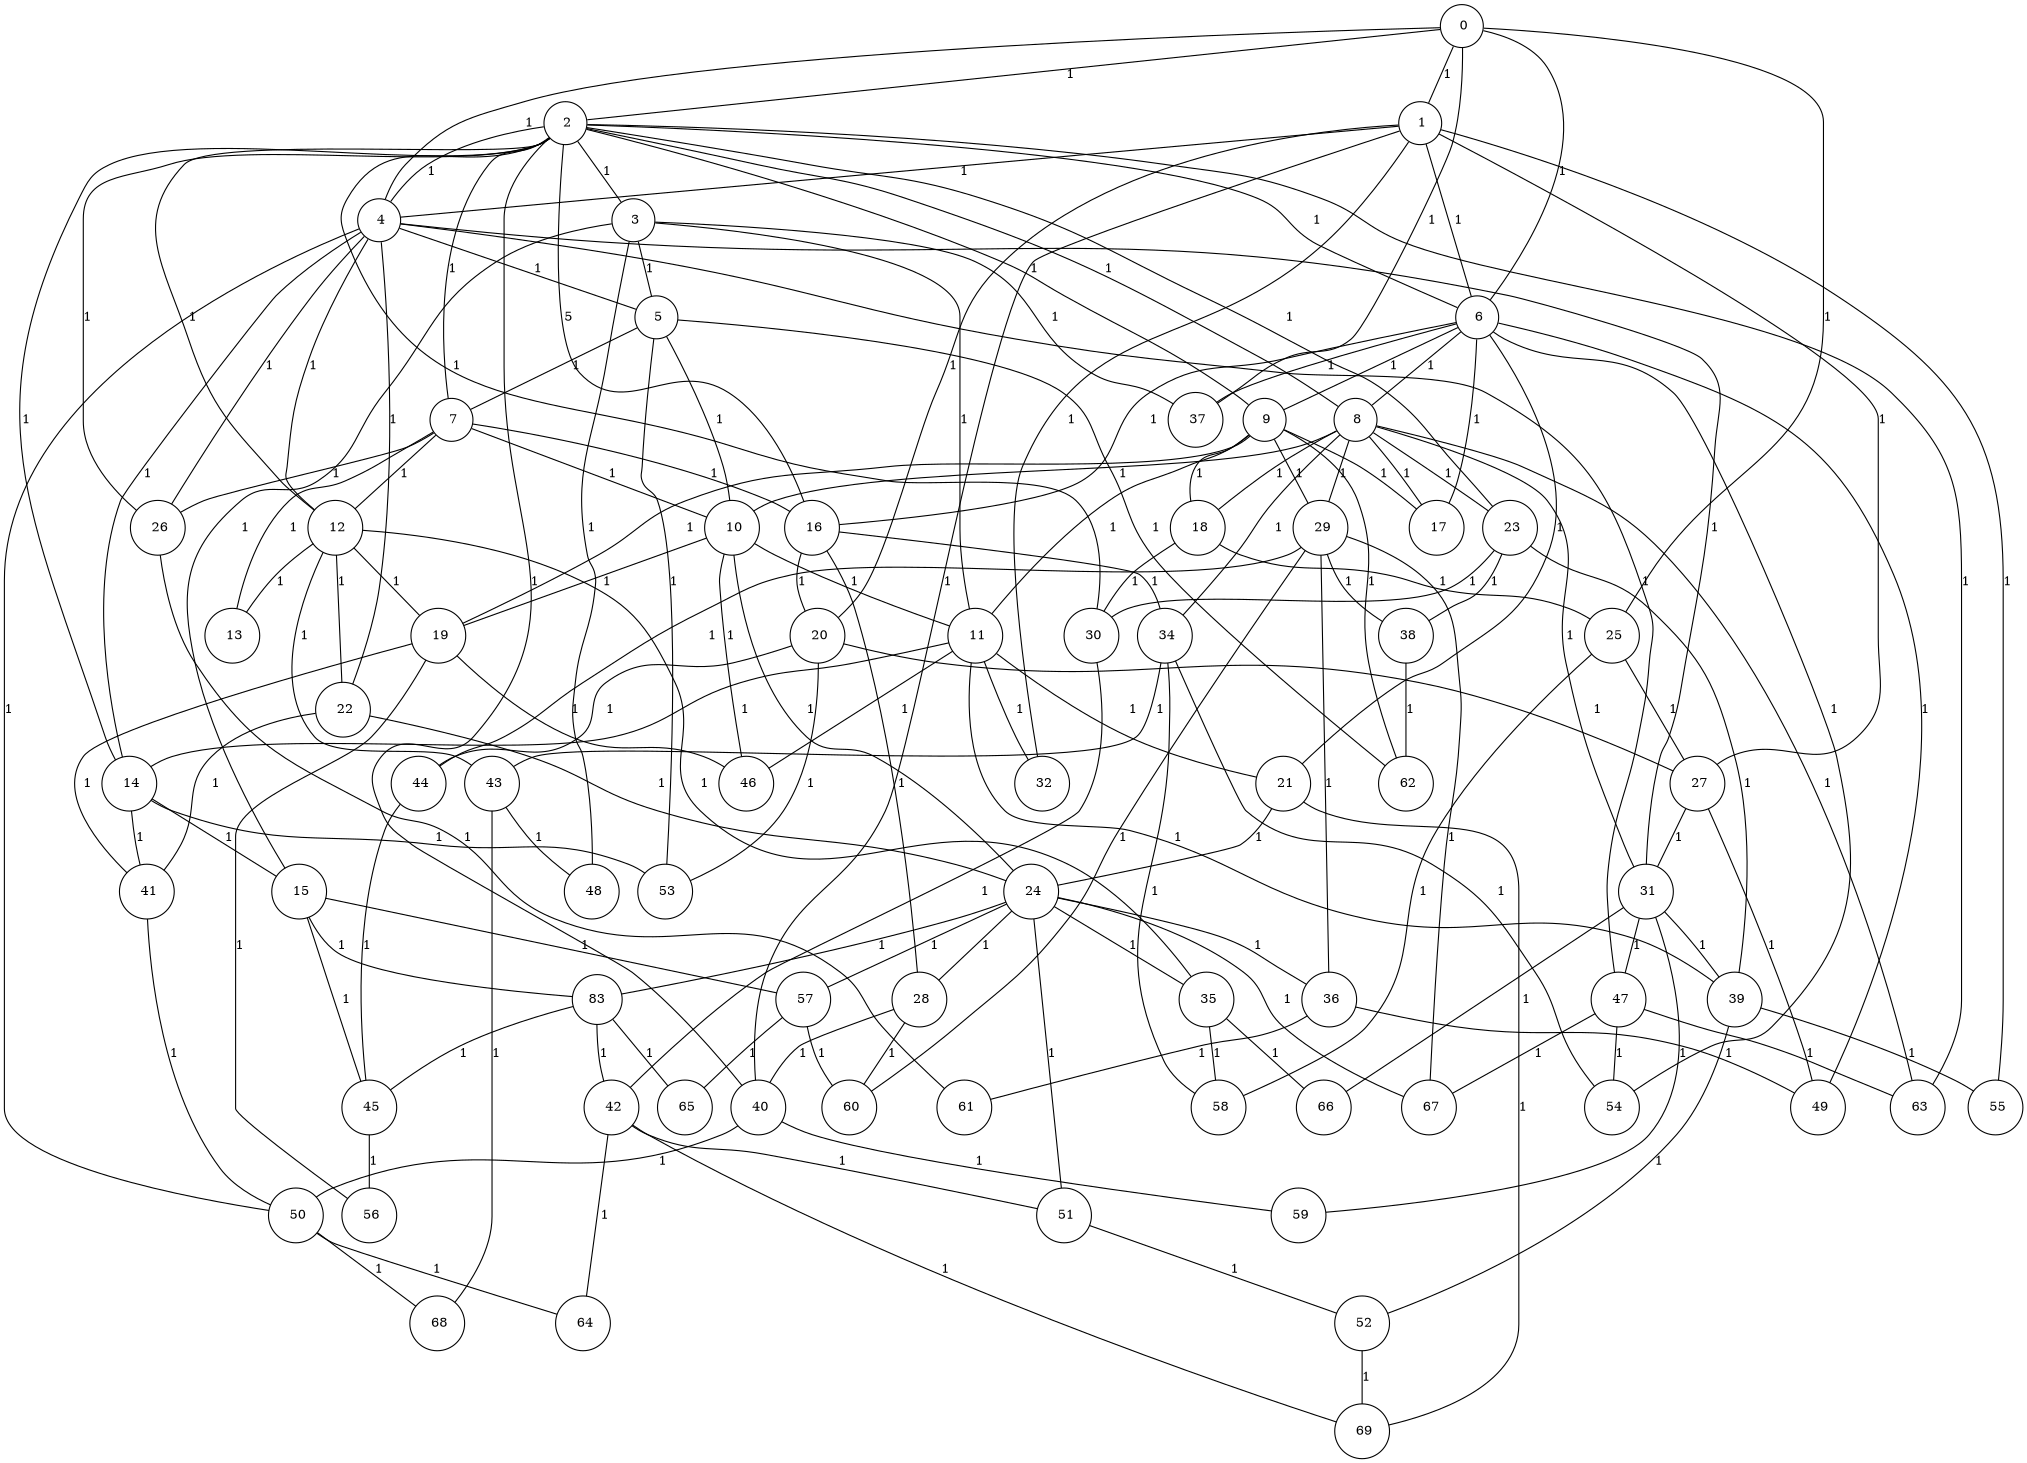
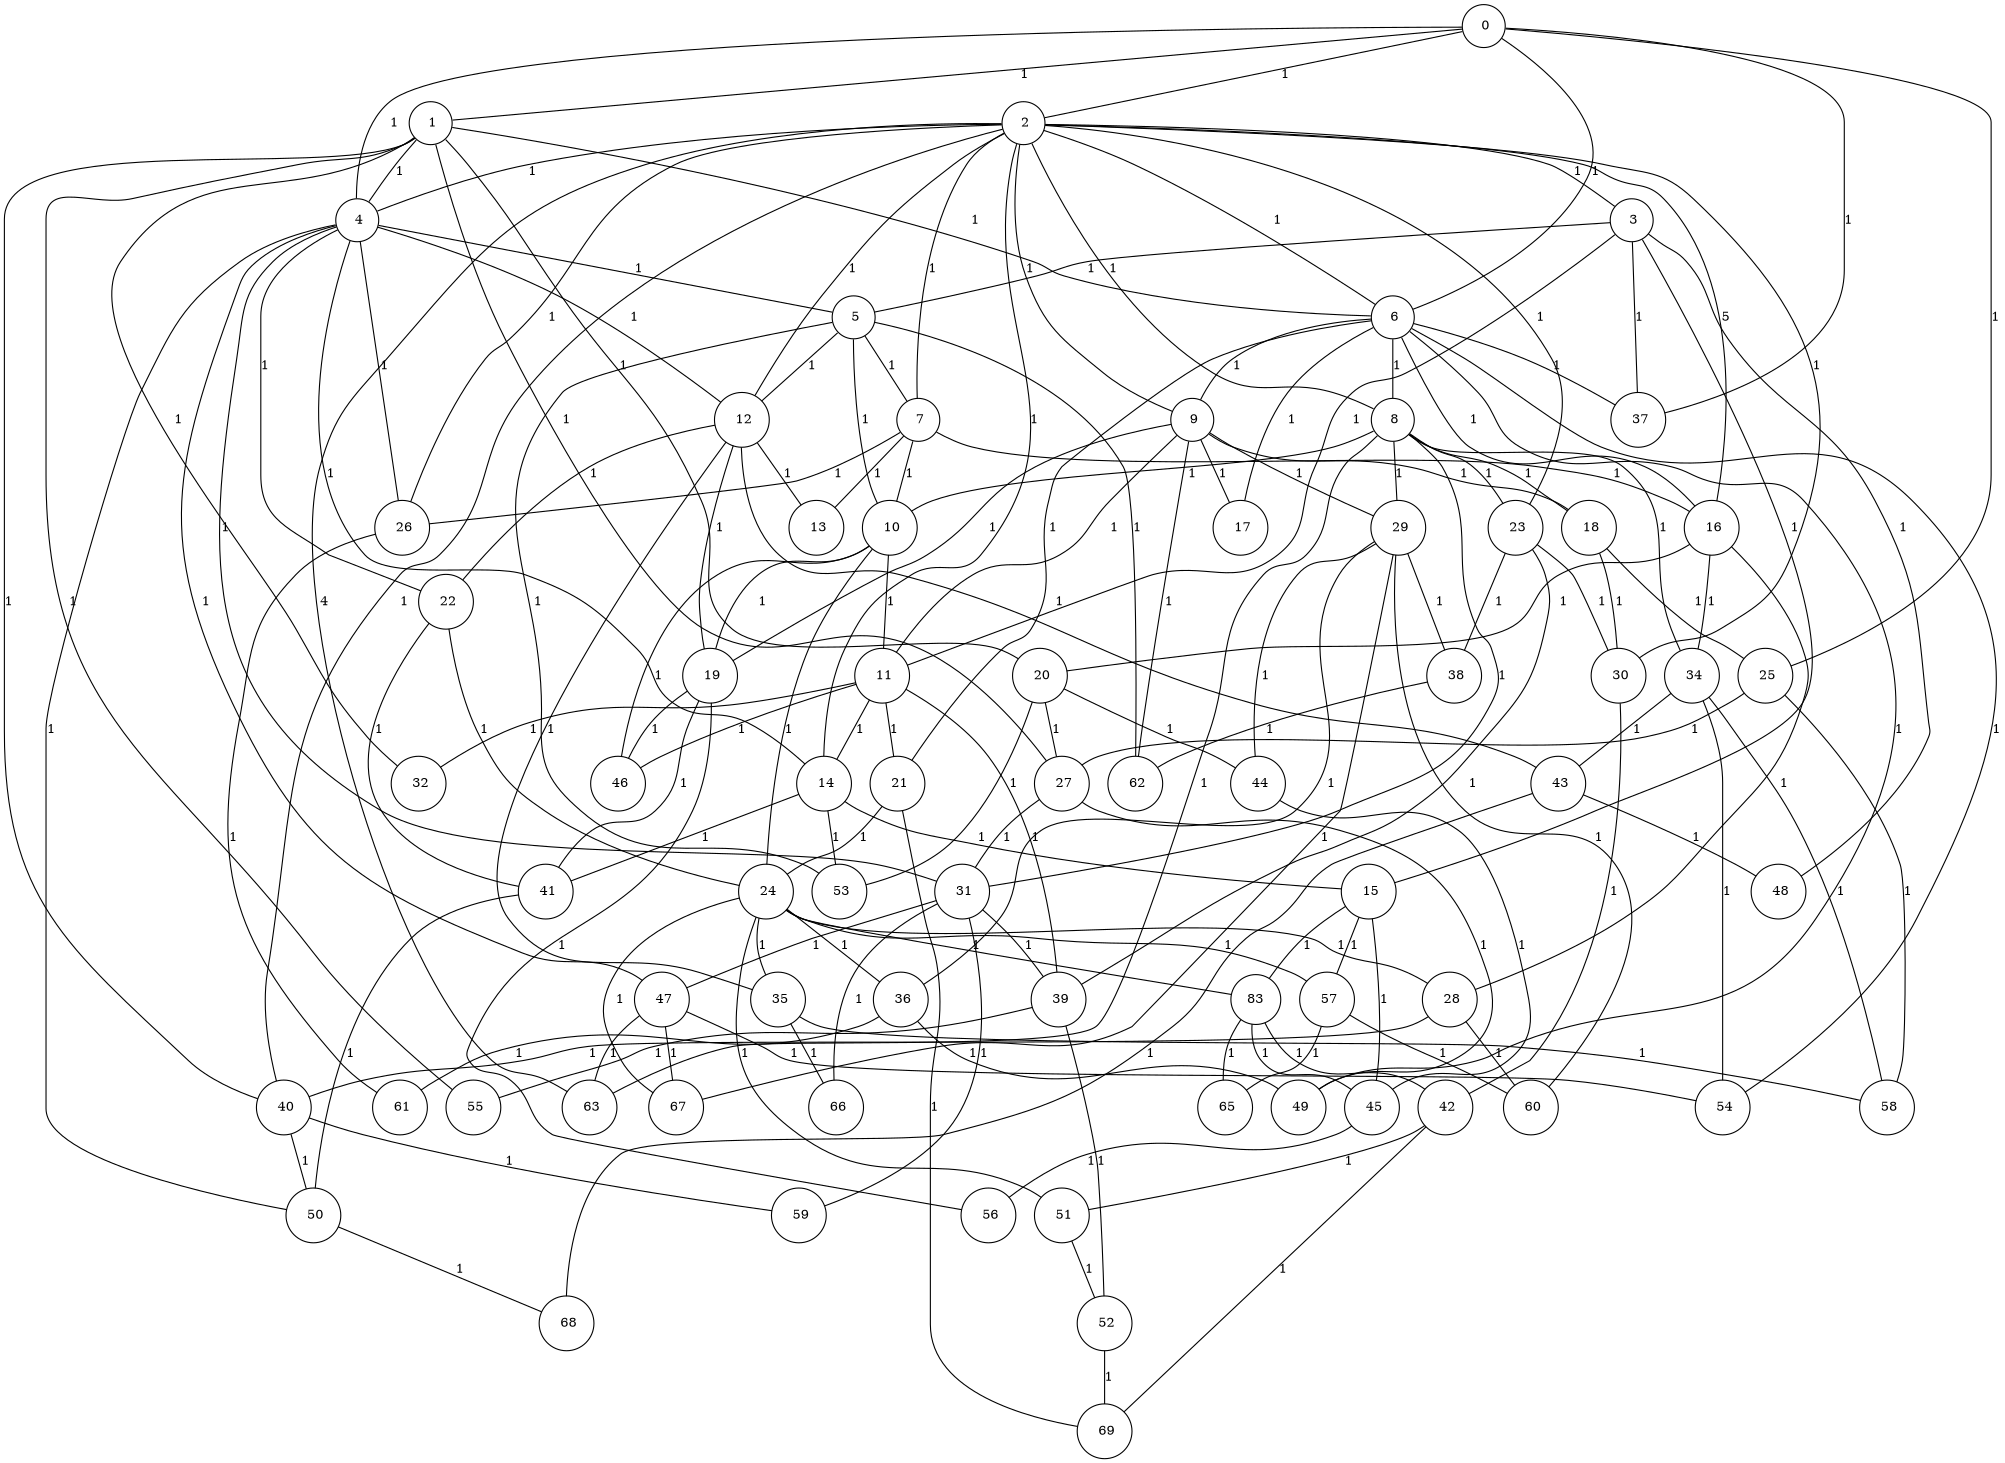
edge "8" -- "17": removed, label "1"
edge "7" -- "12": now "5" -- "12"
edge "2" -- "63": label "1" -> "4"
node "64": removed
